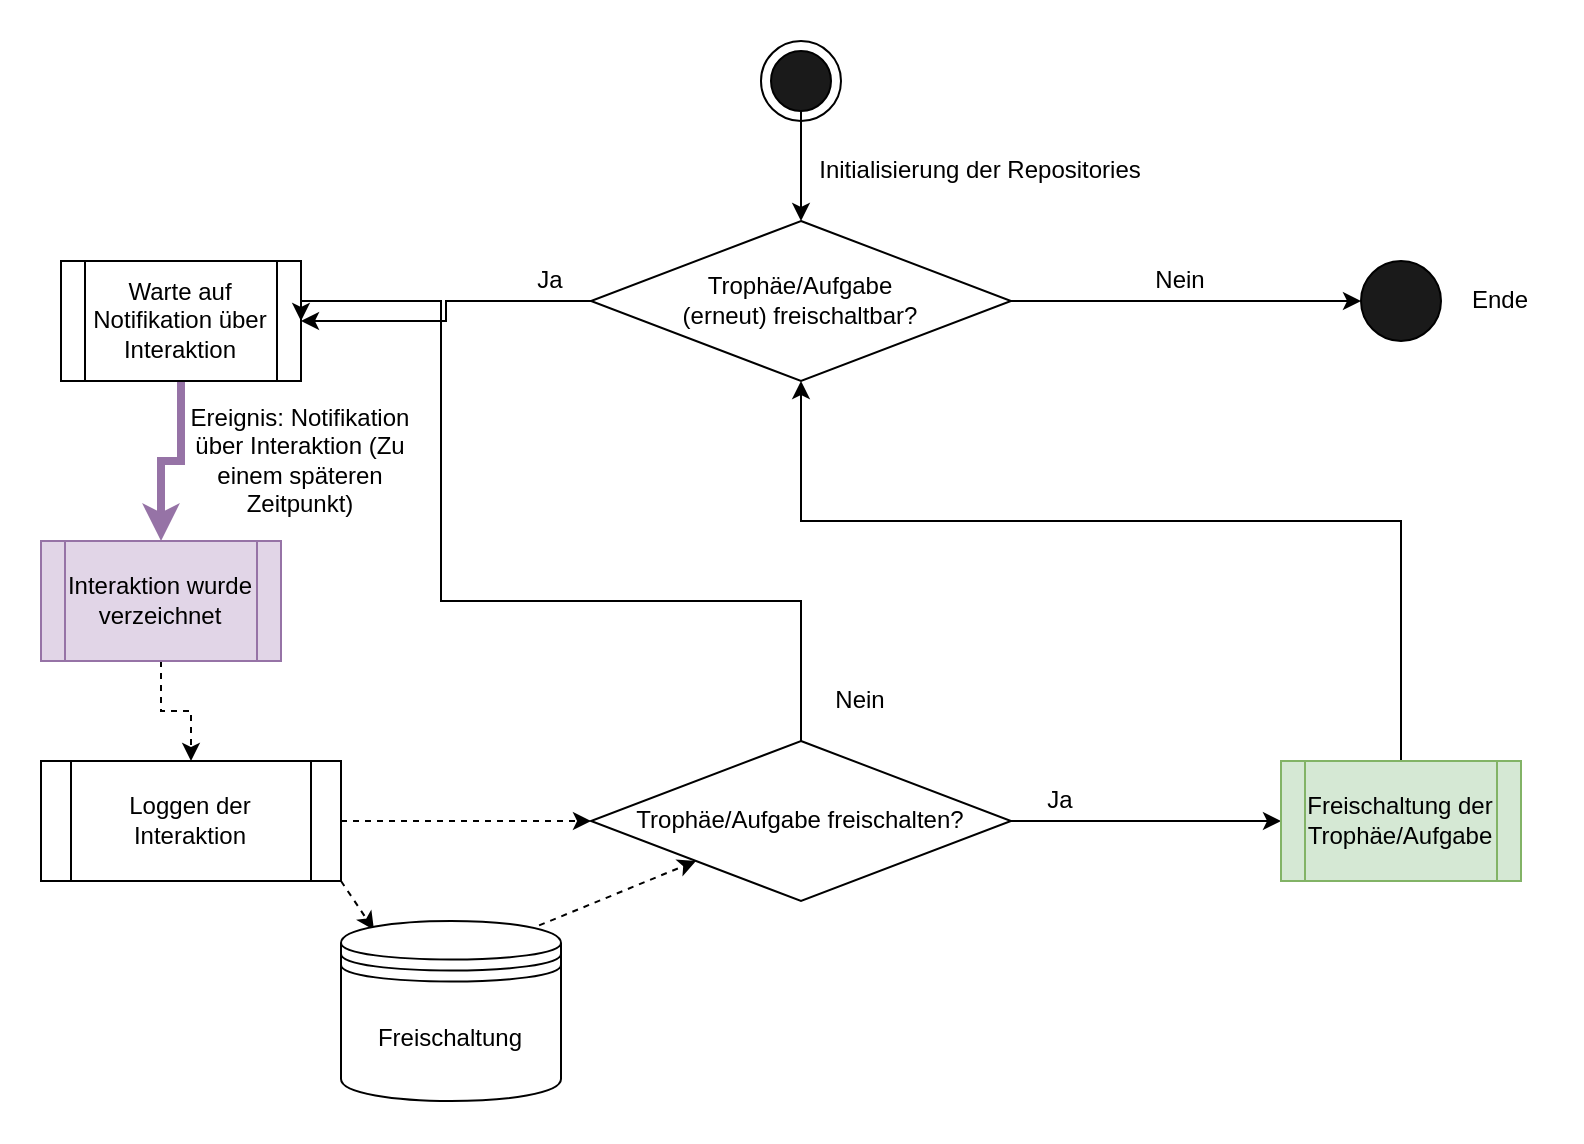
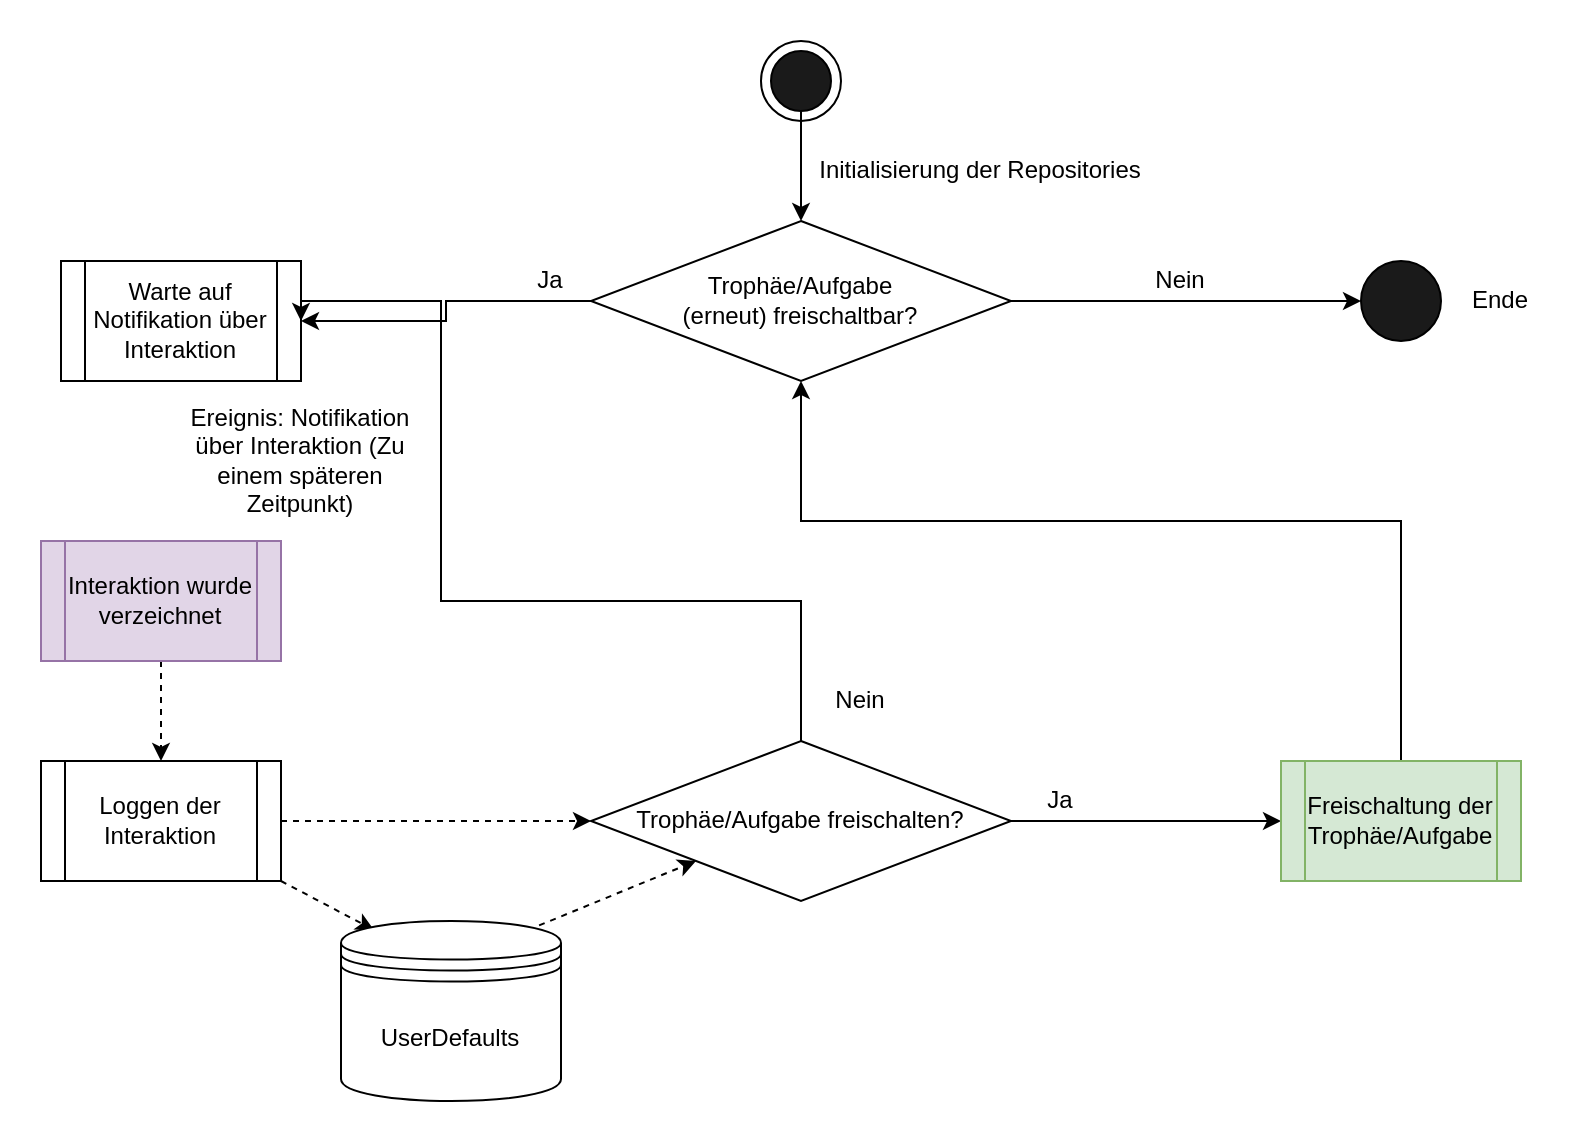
edge "Warte auf Notifikation über Interaktion" -> "Interaktion wurde verzeichnet": removed
node "Loggen der Interaktion": size 300x120 -> 240x120
node "Freischaltung": label "Freischaltung" -> "UserDefaults"
